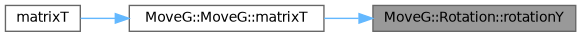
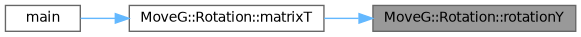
node "matrixT": label "matrixT" -> "main"
node "MoveG::MoveG::matrixT": label "MoveG::MoveG::matrixT" -> "MoveG::Rotation::matrixT"
